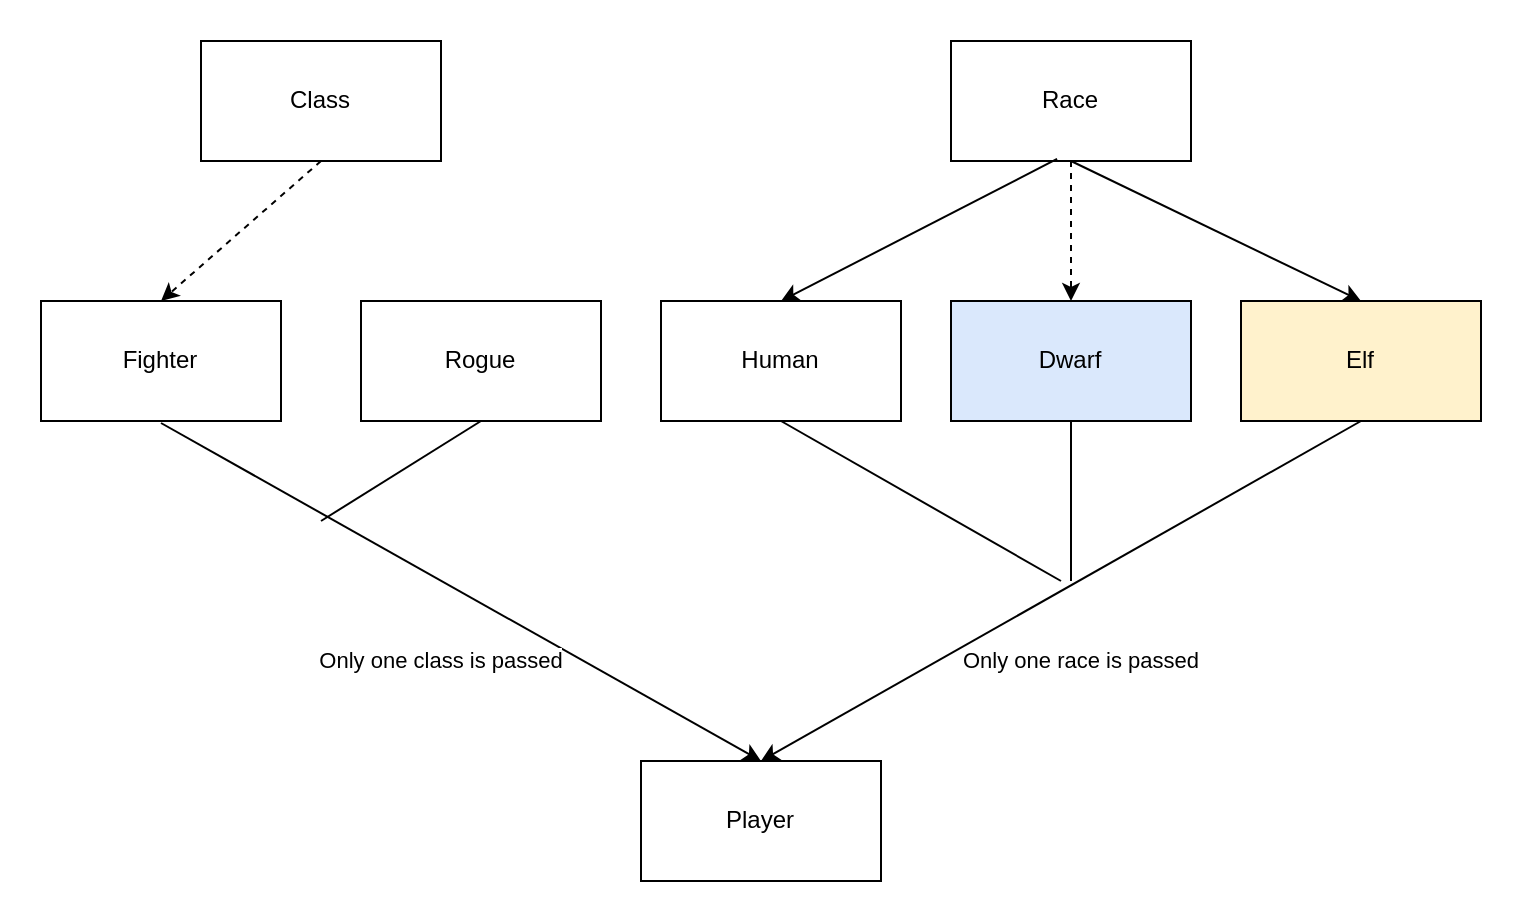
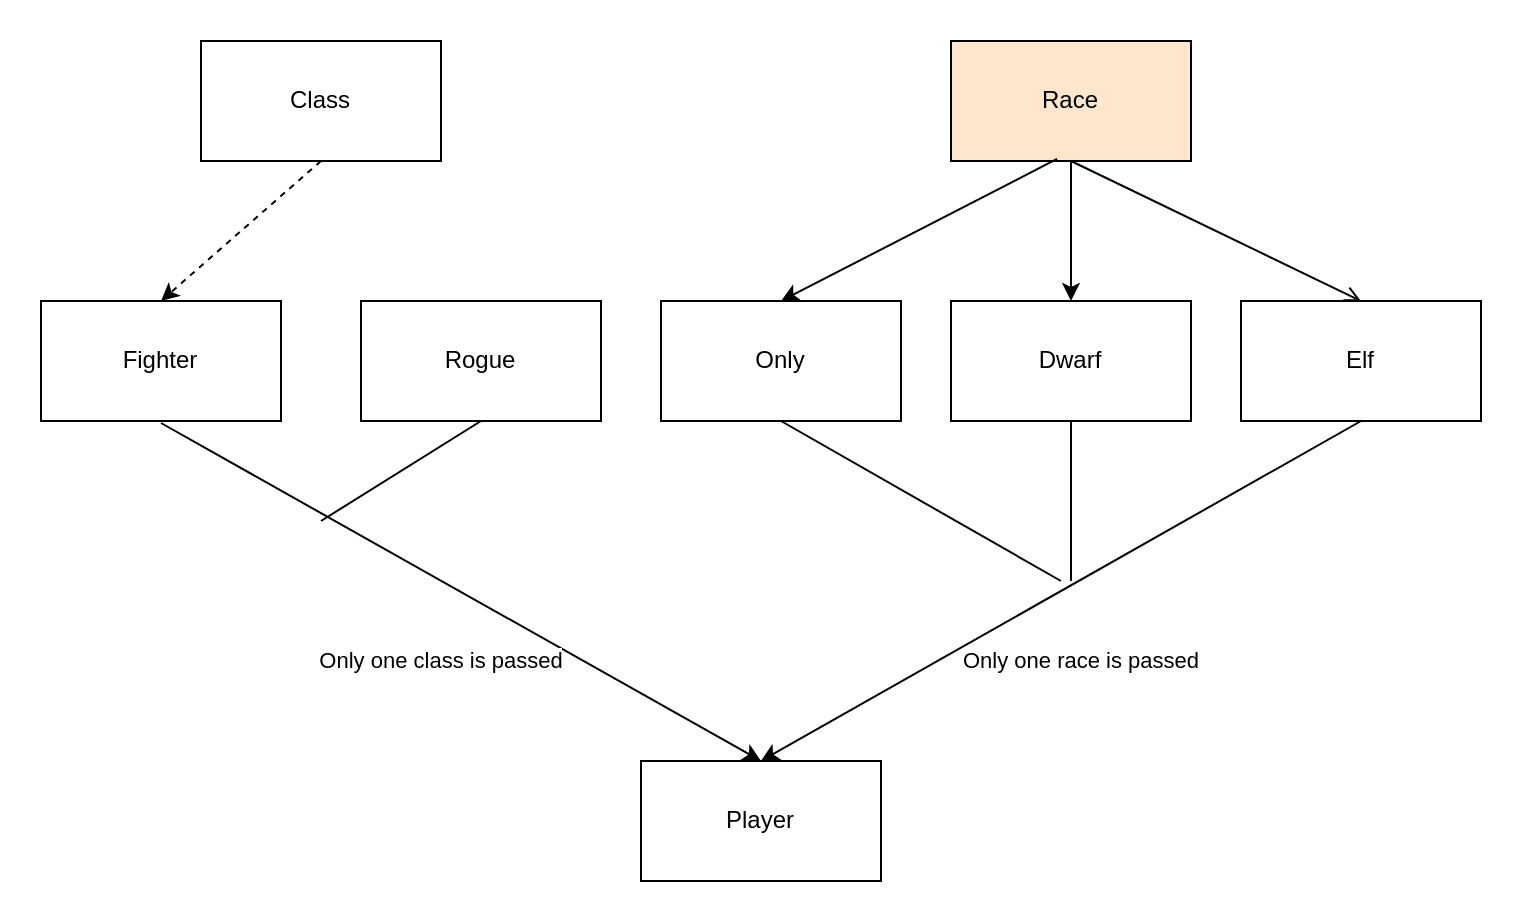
node "Race": fillcolor #ffffff -> #ffe6cc
edge "Race" -> "Dwarf": style dashed -> solid
edge "Race" -> "Elf": arrowhead classic -> open
node "Human": label "Human" -> "Only"
node "Dwarf": fillcolor #dae8fc -> #ffffff
node "Elf": fillcolor #fff2cc -> #ffffff
